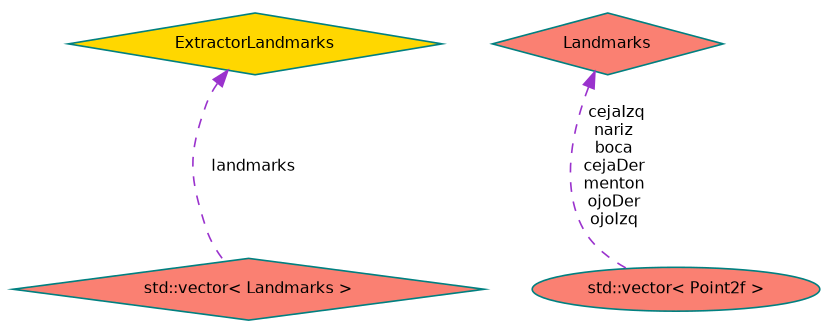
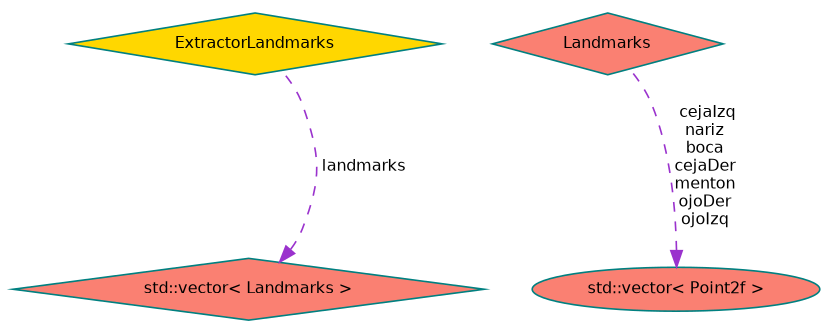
edge "std::vector< Landmarks >" -> "ExtractorLandmarks": reversed
edge "std::vector< Point2f >" -> "Landmarks": reversed
